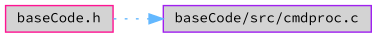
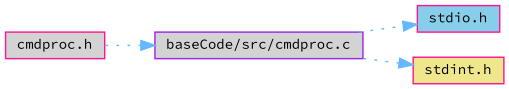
node "baseCode.h": label "baseCode.h" -> "cmdproc.h"
node "stdio.h": added
node "stdint.h": added
